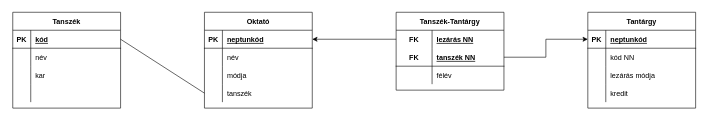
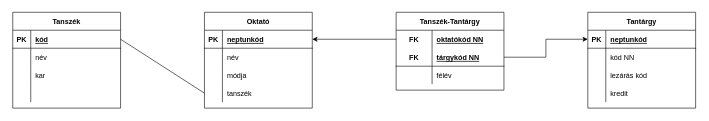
node "lezárás NN": label "lezárás NN" -> "oktatókód NN"
node "tanszék NN": label "tanszék NN" -> "tárgykód NN"
node "lezárás módja": label "lezárás módja" -> "lezárás kód"
